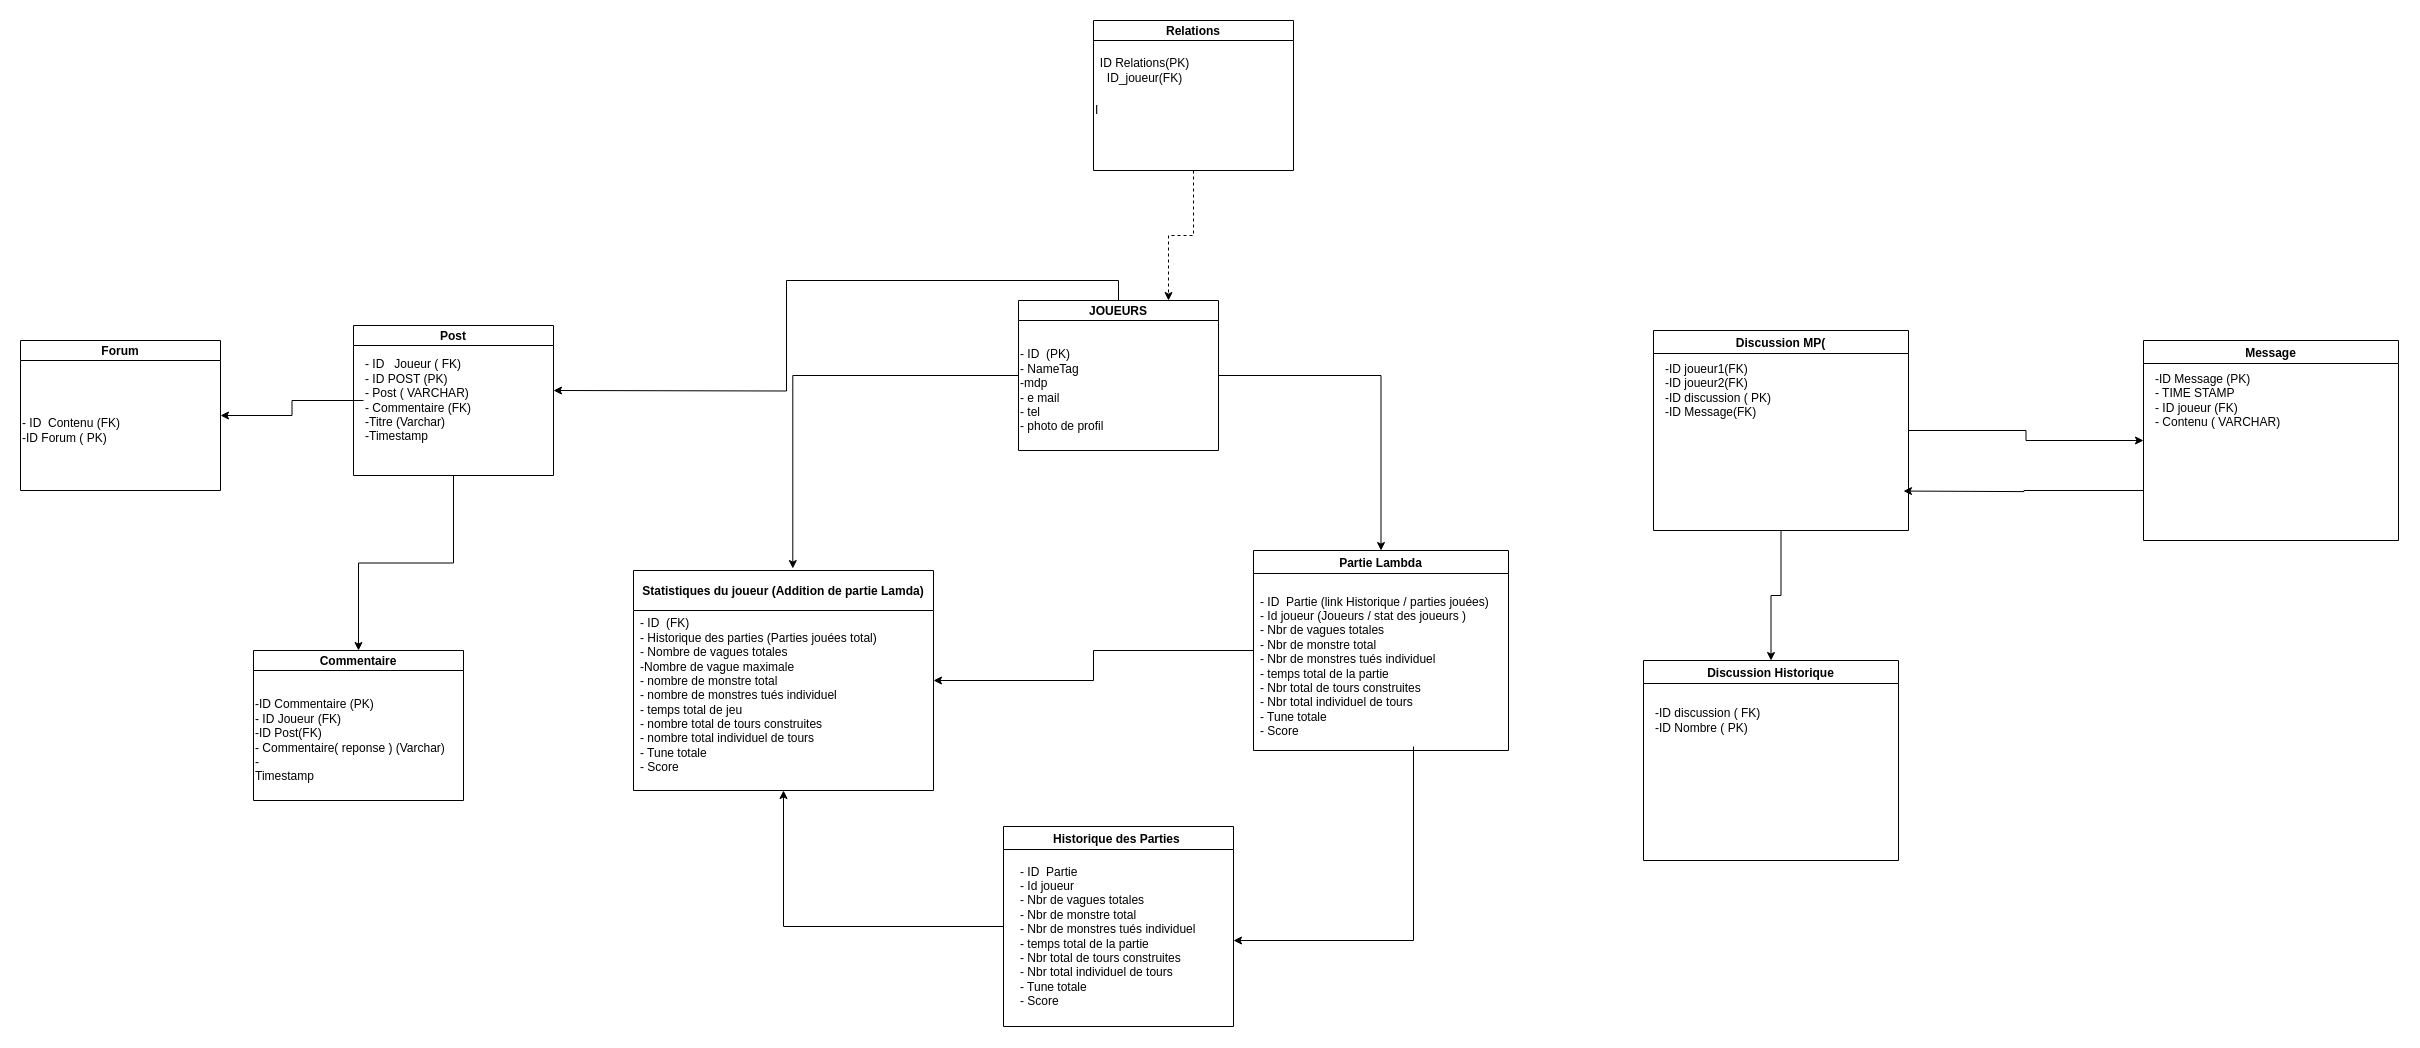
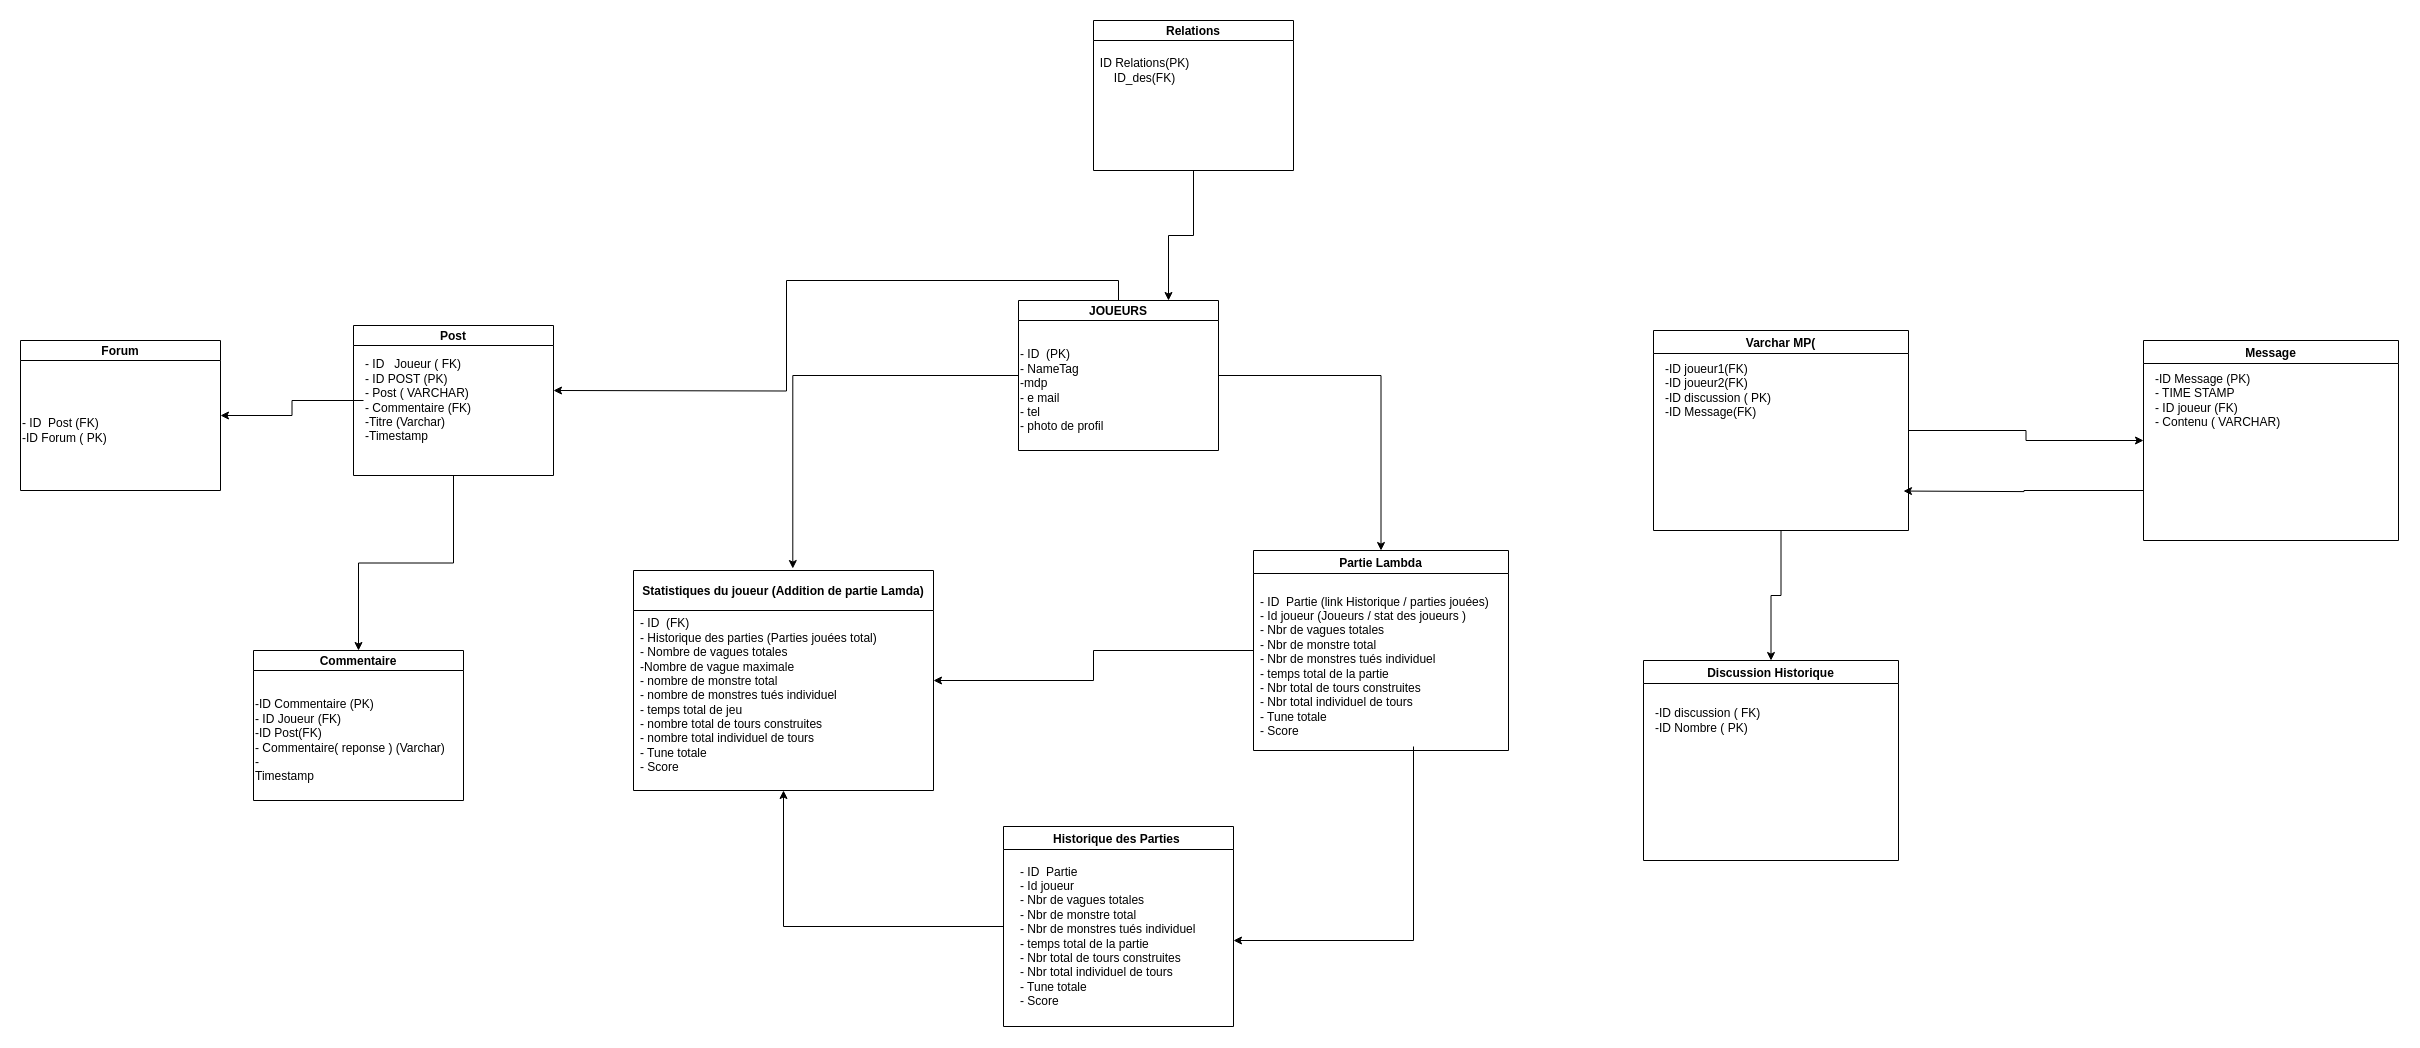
node "ID Relations(PK) ID_joueur(FK)": label "ID Relations(PK) ID_joueur(FK)" -> "ID Relations(PK) ID_des(FK)"
node "I": removed
edge "Relations" -> "JOUEURS": style dashed -> solid
node "Discussion MP(": label "Discussion MP(" -> "Varchar MP("
node "- ID Contenu (FK) -ID Forum ( PK)": label "- ID Contenu (FK) -ID Forum ( PK)" -> "- ID Post (FK) -ID Forum ( PK)"
